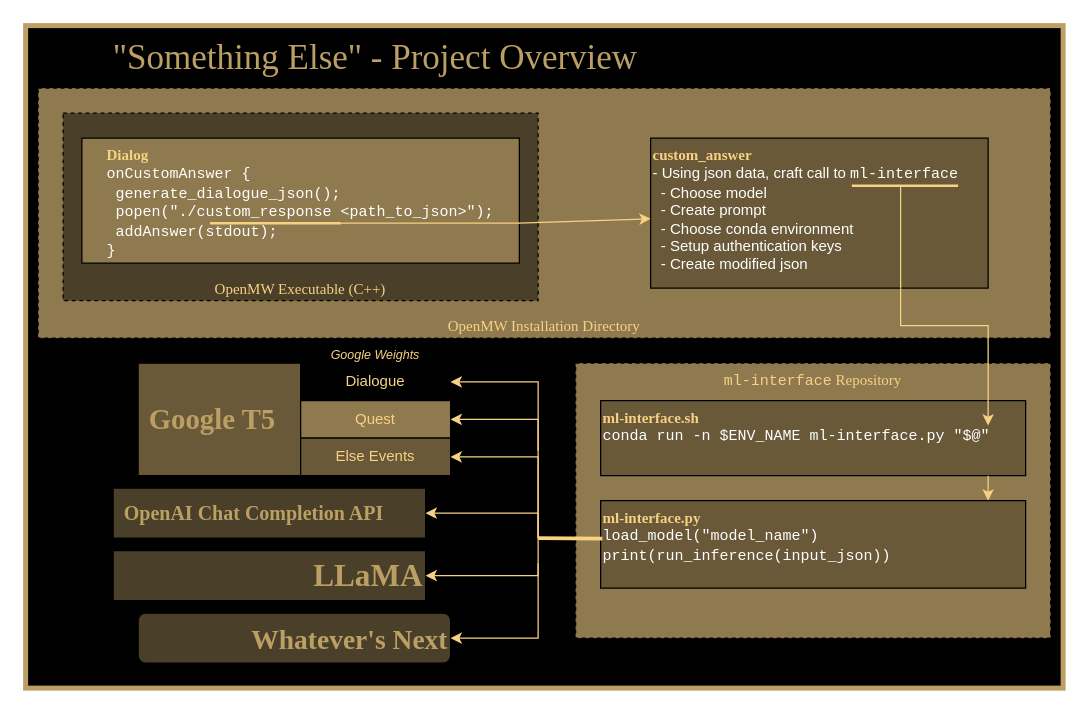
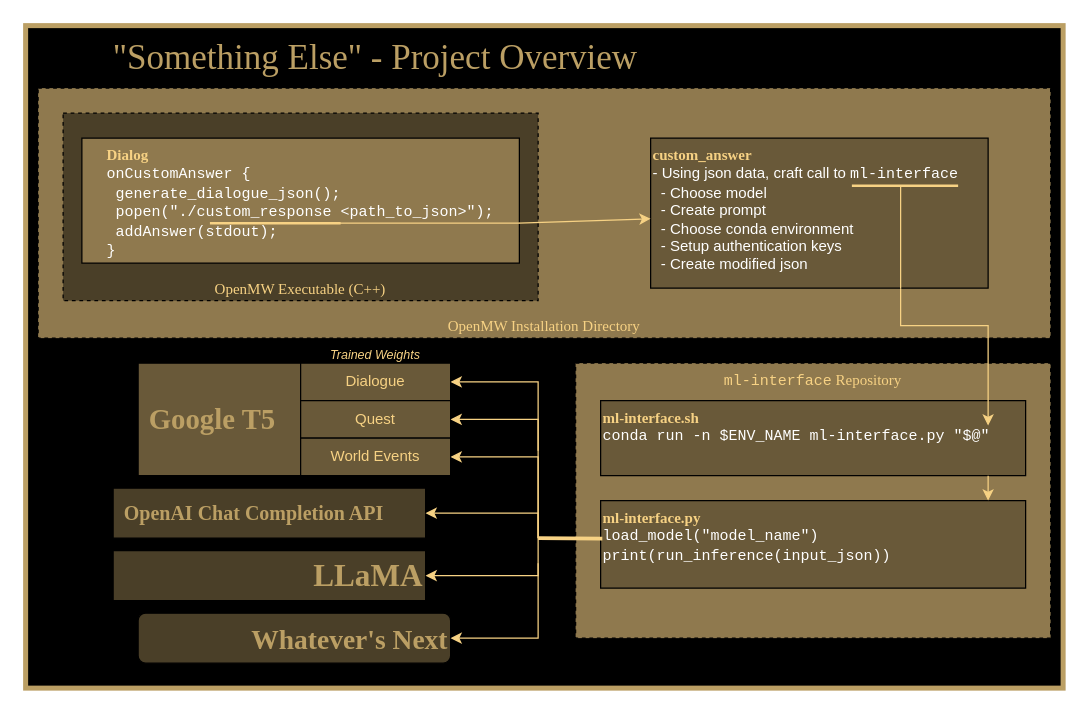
node "Google Weights": label "Google Weights" -> "Trained Weights"
node "Dialogue": fillcolor #000000 -> #695939
node "Quest": fillcolor #8f794e -> #695939
node "Else Events": label "Else Events" -> "World Events"
